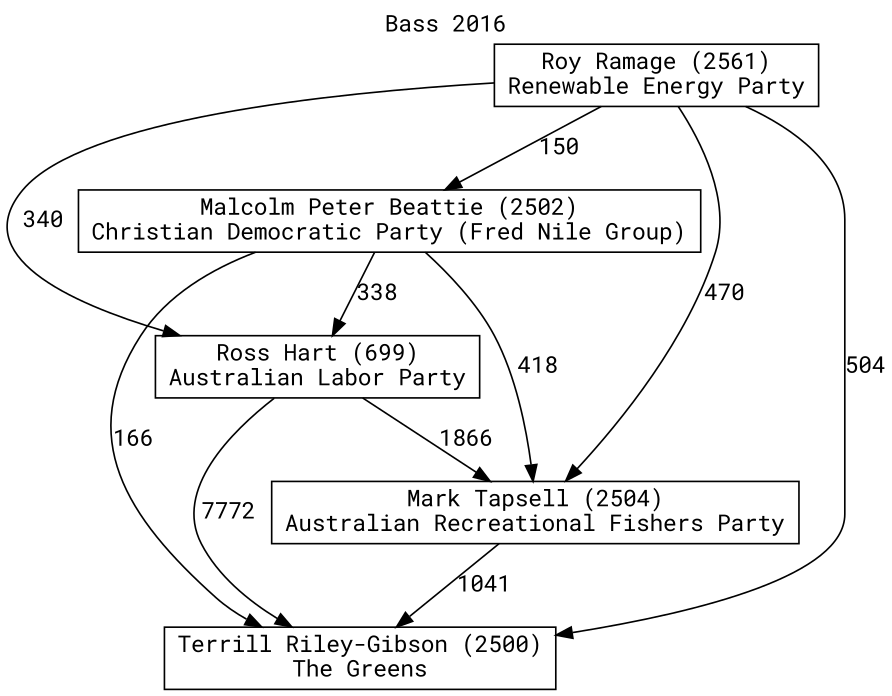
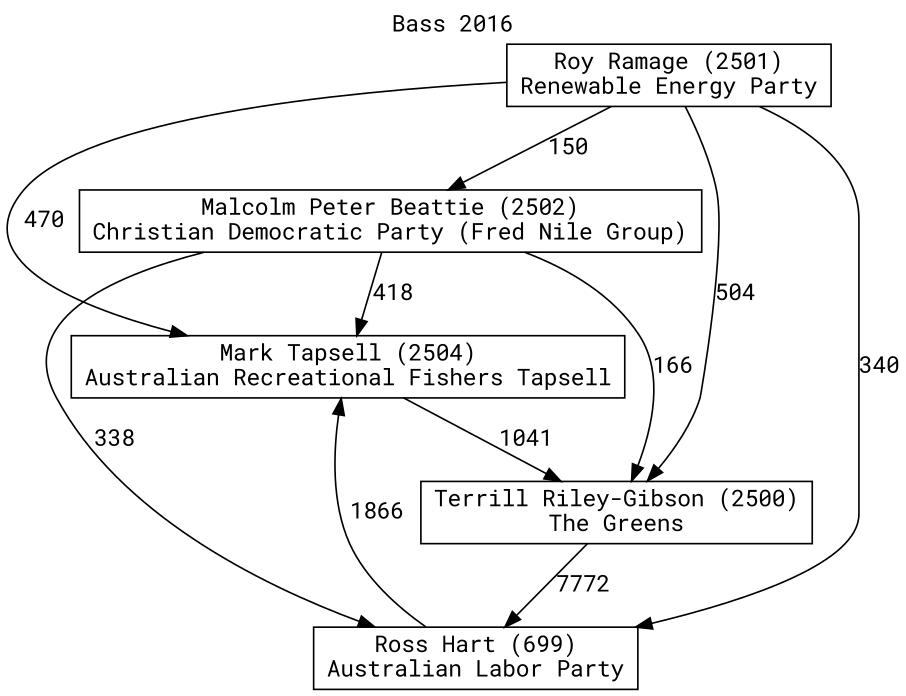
node "Roy Ramage (2561) Renewable Energy Party": label "Roy Ramage (2561) Renewable Energy Party" -> "Roy Ramage (2501) Renewable Energy Party"
edge "Ross Hart (699) Australian Labor Party" -> "Terrill Riley-Gibson (2500) The Greens": reversed
node "Mark Tapsell (2504) Australian Recreational Fishers Party": label "Mark Tapsell (2504) Australian Recreational Fishers Party" -> "Mark Tapsell (2504) Australian Recreational Fishers Tapsell"
